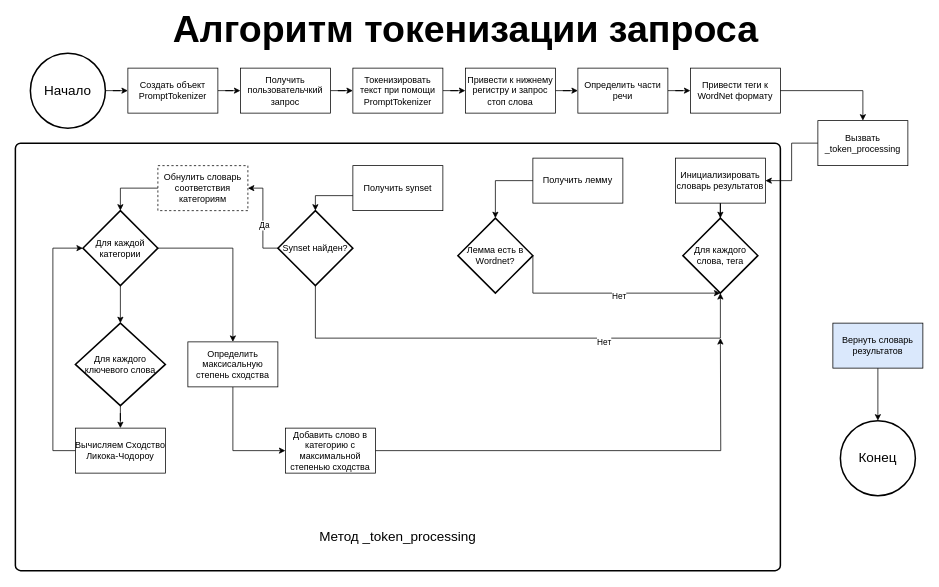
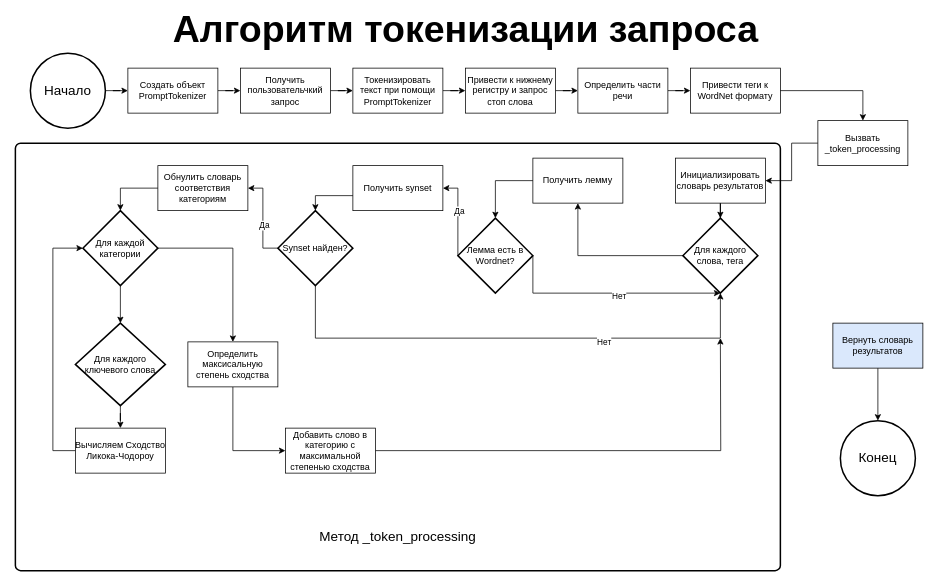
node "Обнулить словарь соответствия категориям": style dashed -> solid
edge "Лемма есть в Wordnet?" -> "Получить synset": added, label "Да"
edge "Для каждого слова, тега" -> "Получить лемму": added
